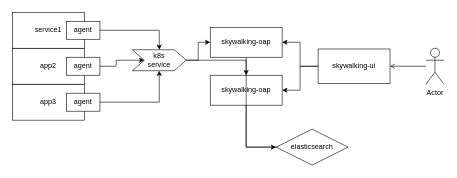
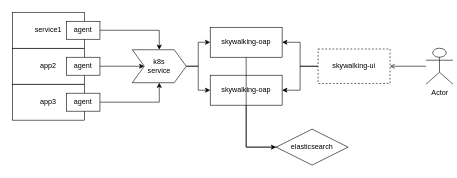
node "k8s service": size 54x21 -> 54x33
node "skywalking-ui": style solid -> dashed
node "Actor": size 18x36 -> 27x36
